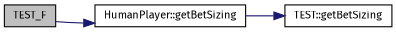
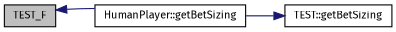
edge "TEST_F" -> "HumanPlayer::getBetSizing": reversed
